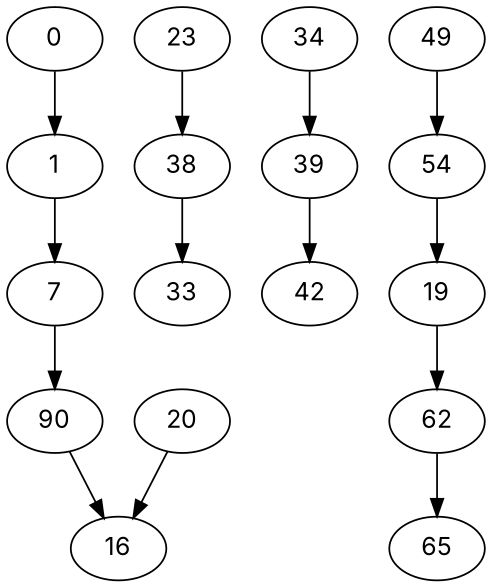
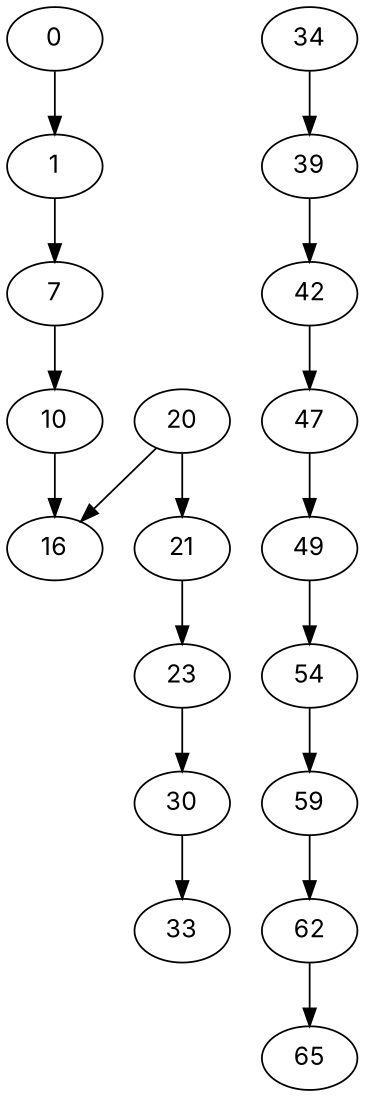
node "38": label "38" -> "30"
node "19": label "19" -> "59"
node "90": label "90" -> "10"
node "47": added
node "21": added
